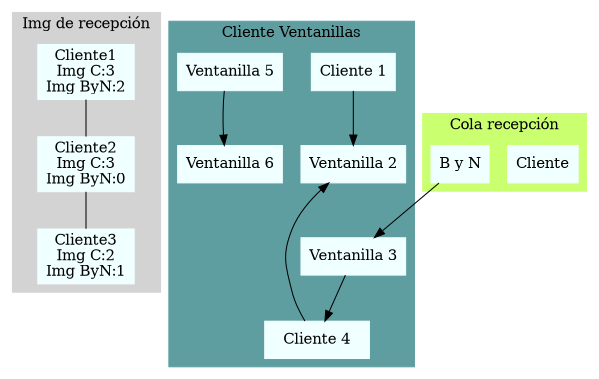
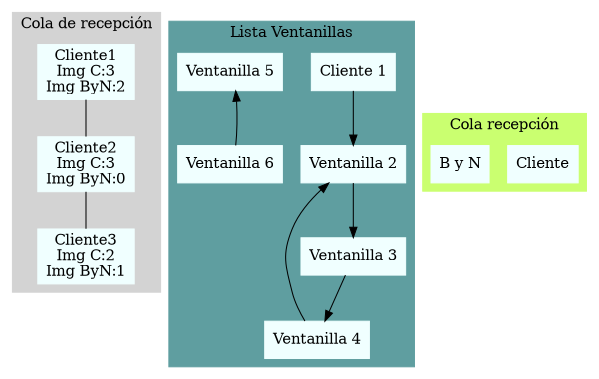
cluster "Img de recepción": label "Img de recepción" -> "Cola de recepción"
cluster "Cliente Ventanillas": label "Cliente Ventanillas" -> "Lista Ventanillas"
edge "Ventanilla 5" -> "Ventanilla 6": reversed
edge "B y N" -> "Ventanilla 3": now "Ventanilla 2" -> "Ventanilla 3"
node "Cliente 4": label "Cliente 4" -> "Ventanilla 4"
